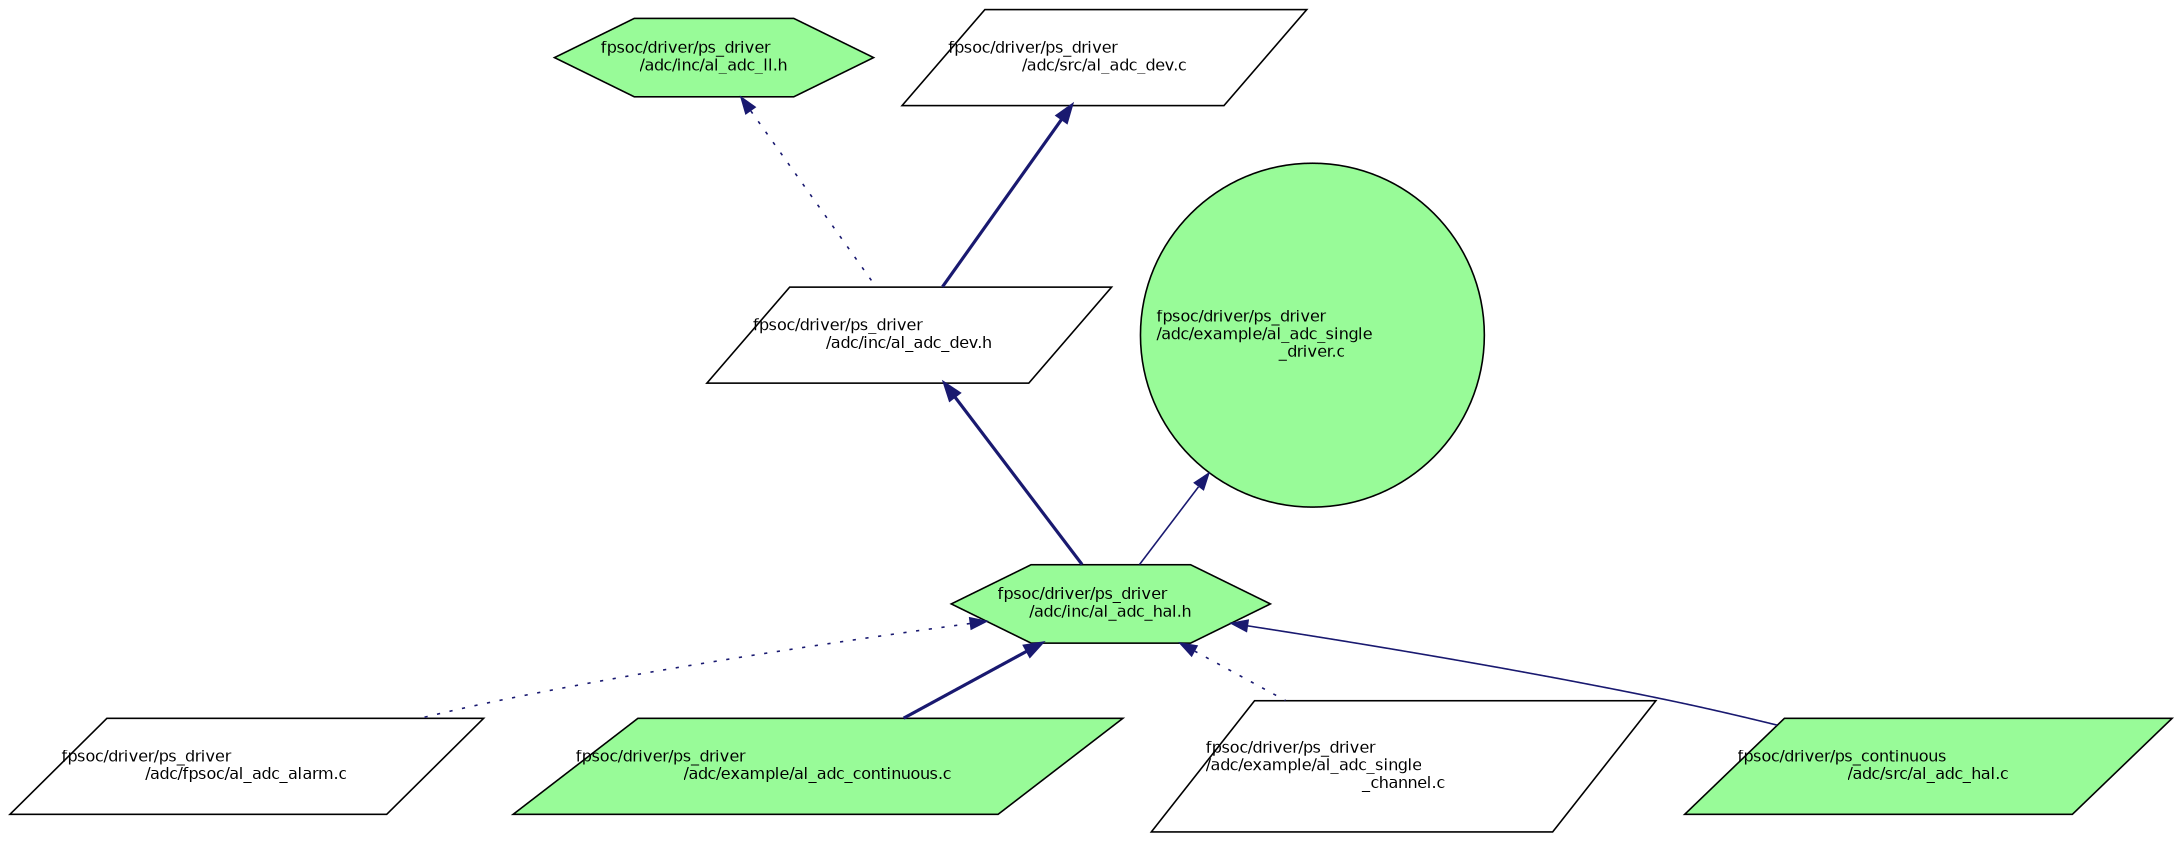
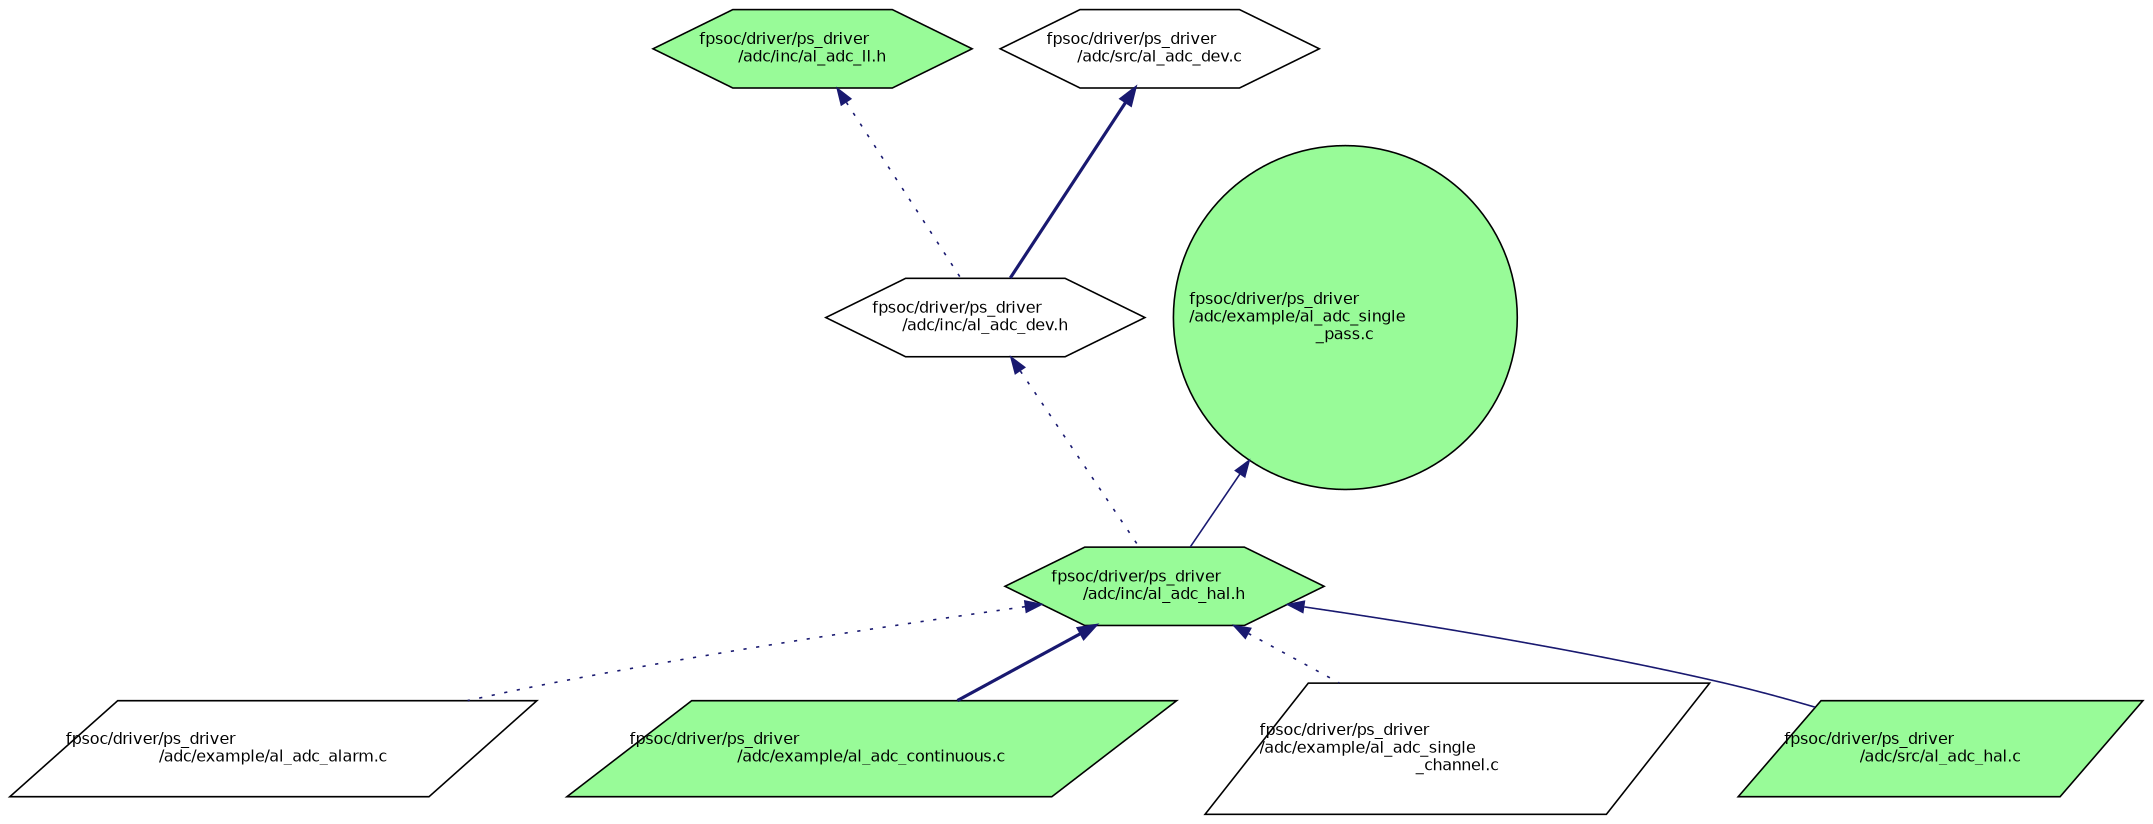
node "fpsoc/driver/ps_driver /adc/src/al_adc_dev.c": shape parallelogram -> hexagon
node "fpsoc/driver/ps_driver /adc/inc/al_adc_dev.h": shape parallelogram -> hexagon
node "fpsoc/driver/ps_driver /adc/example/al_adc_single _driver.c": label "fpsoc/driver/ps_driver /adc/example/al_adc_single _driver.c" -> "fpsoc/driver/ps_driver /adc/example/al_adc_single _pass.c"
edge "fpsoc/driver/ps_driver /adc/inc/al_adc_hal.h" -> "fpsoc/driver/ps_driver /adc/inc/al_adc_dev.h": style bold -> dotted
node "fpsoc/driver/ps_driver /adc/fpsoc/al_adc_alarm.c": label "fpsoc/driver/ps_driver /adc/fpsoc/al_adc_alarm.c" -> "fpsoc/driver/ps_driver /adc/example/al_adc_alarm.c"
node "fpsoc/driver/ps_continuous /adc/src/al_adc_hal.c": label "fpsoc/driver/ps_continuous /adc/src/al_adc_hal.c" -> "fpsoc/driver/ps_driver /adc/src/al_adc_hal.c"
